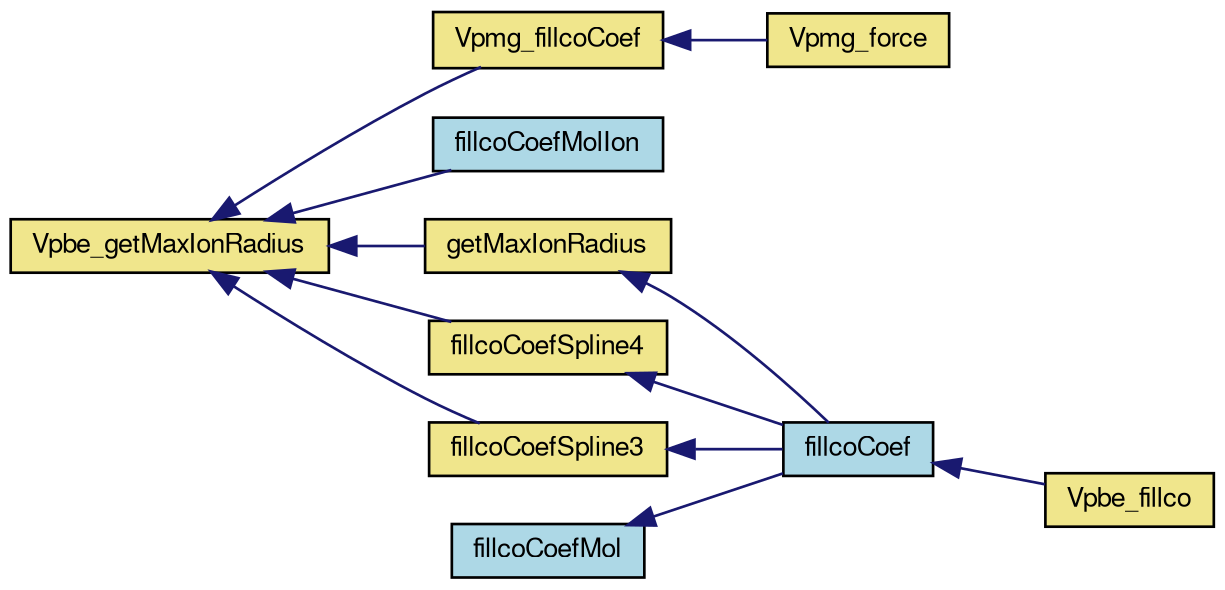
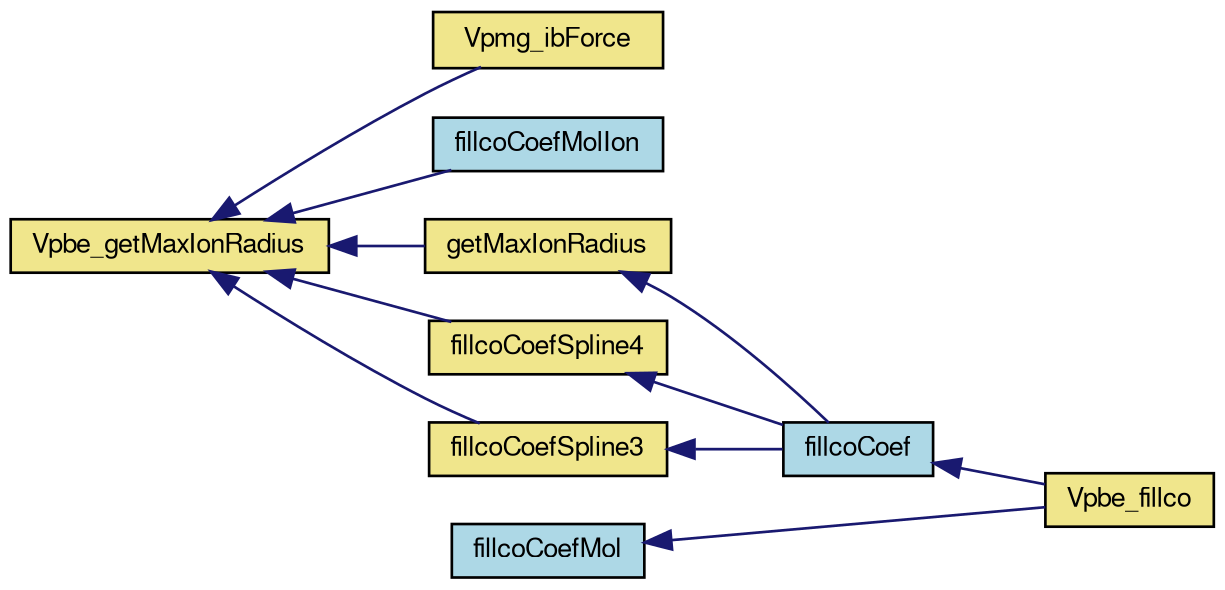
node "Vpmg_fillcoCoef": label "Vpmg_fillcoCoef" -> "Vpmg_ibForce"
node "Vpmg_force": removed
edge "fillcoCoef" -> "fillcoCoefMol": now "Vpbe_fillco" -> "fillcoCoefMol"
